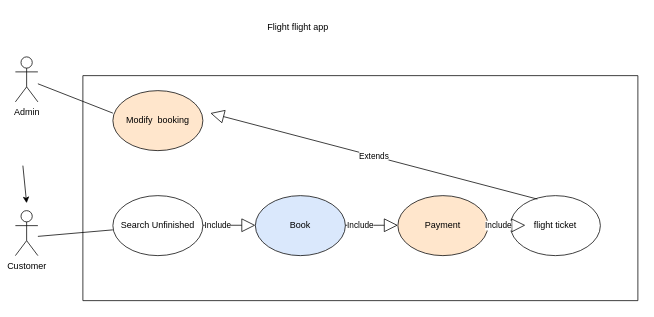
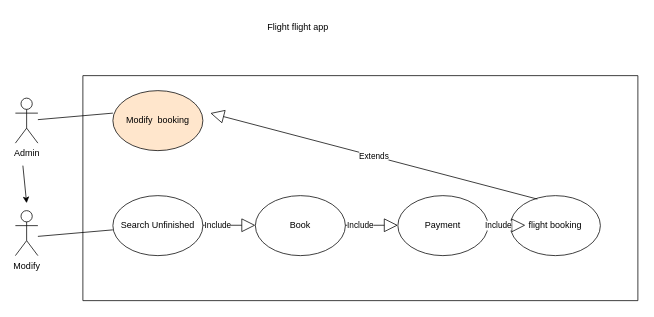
node "Admin": moved (27, 79) -> (27, 120)
node "Book": fillcolor #dae8fc -> #ffffff
node "Payment": fillcolor #ffe6cc -> #ffffff
node "flight ticket": label "flight ticket" -> "flight booking"
node "Customer": label "Customer" -> "Modify"
